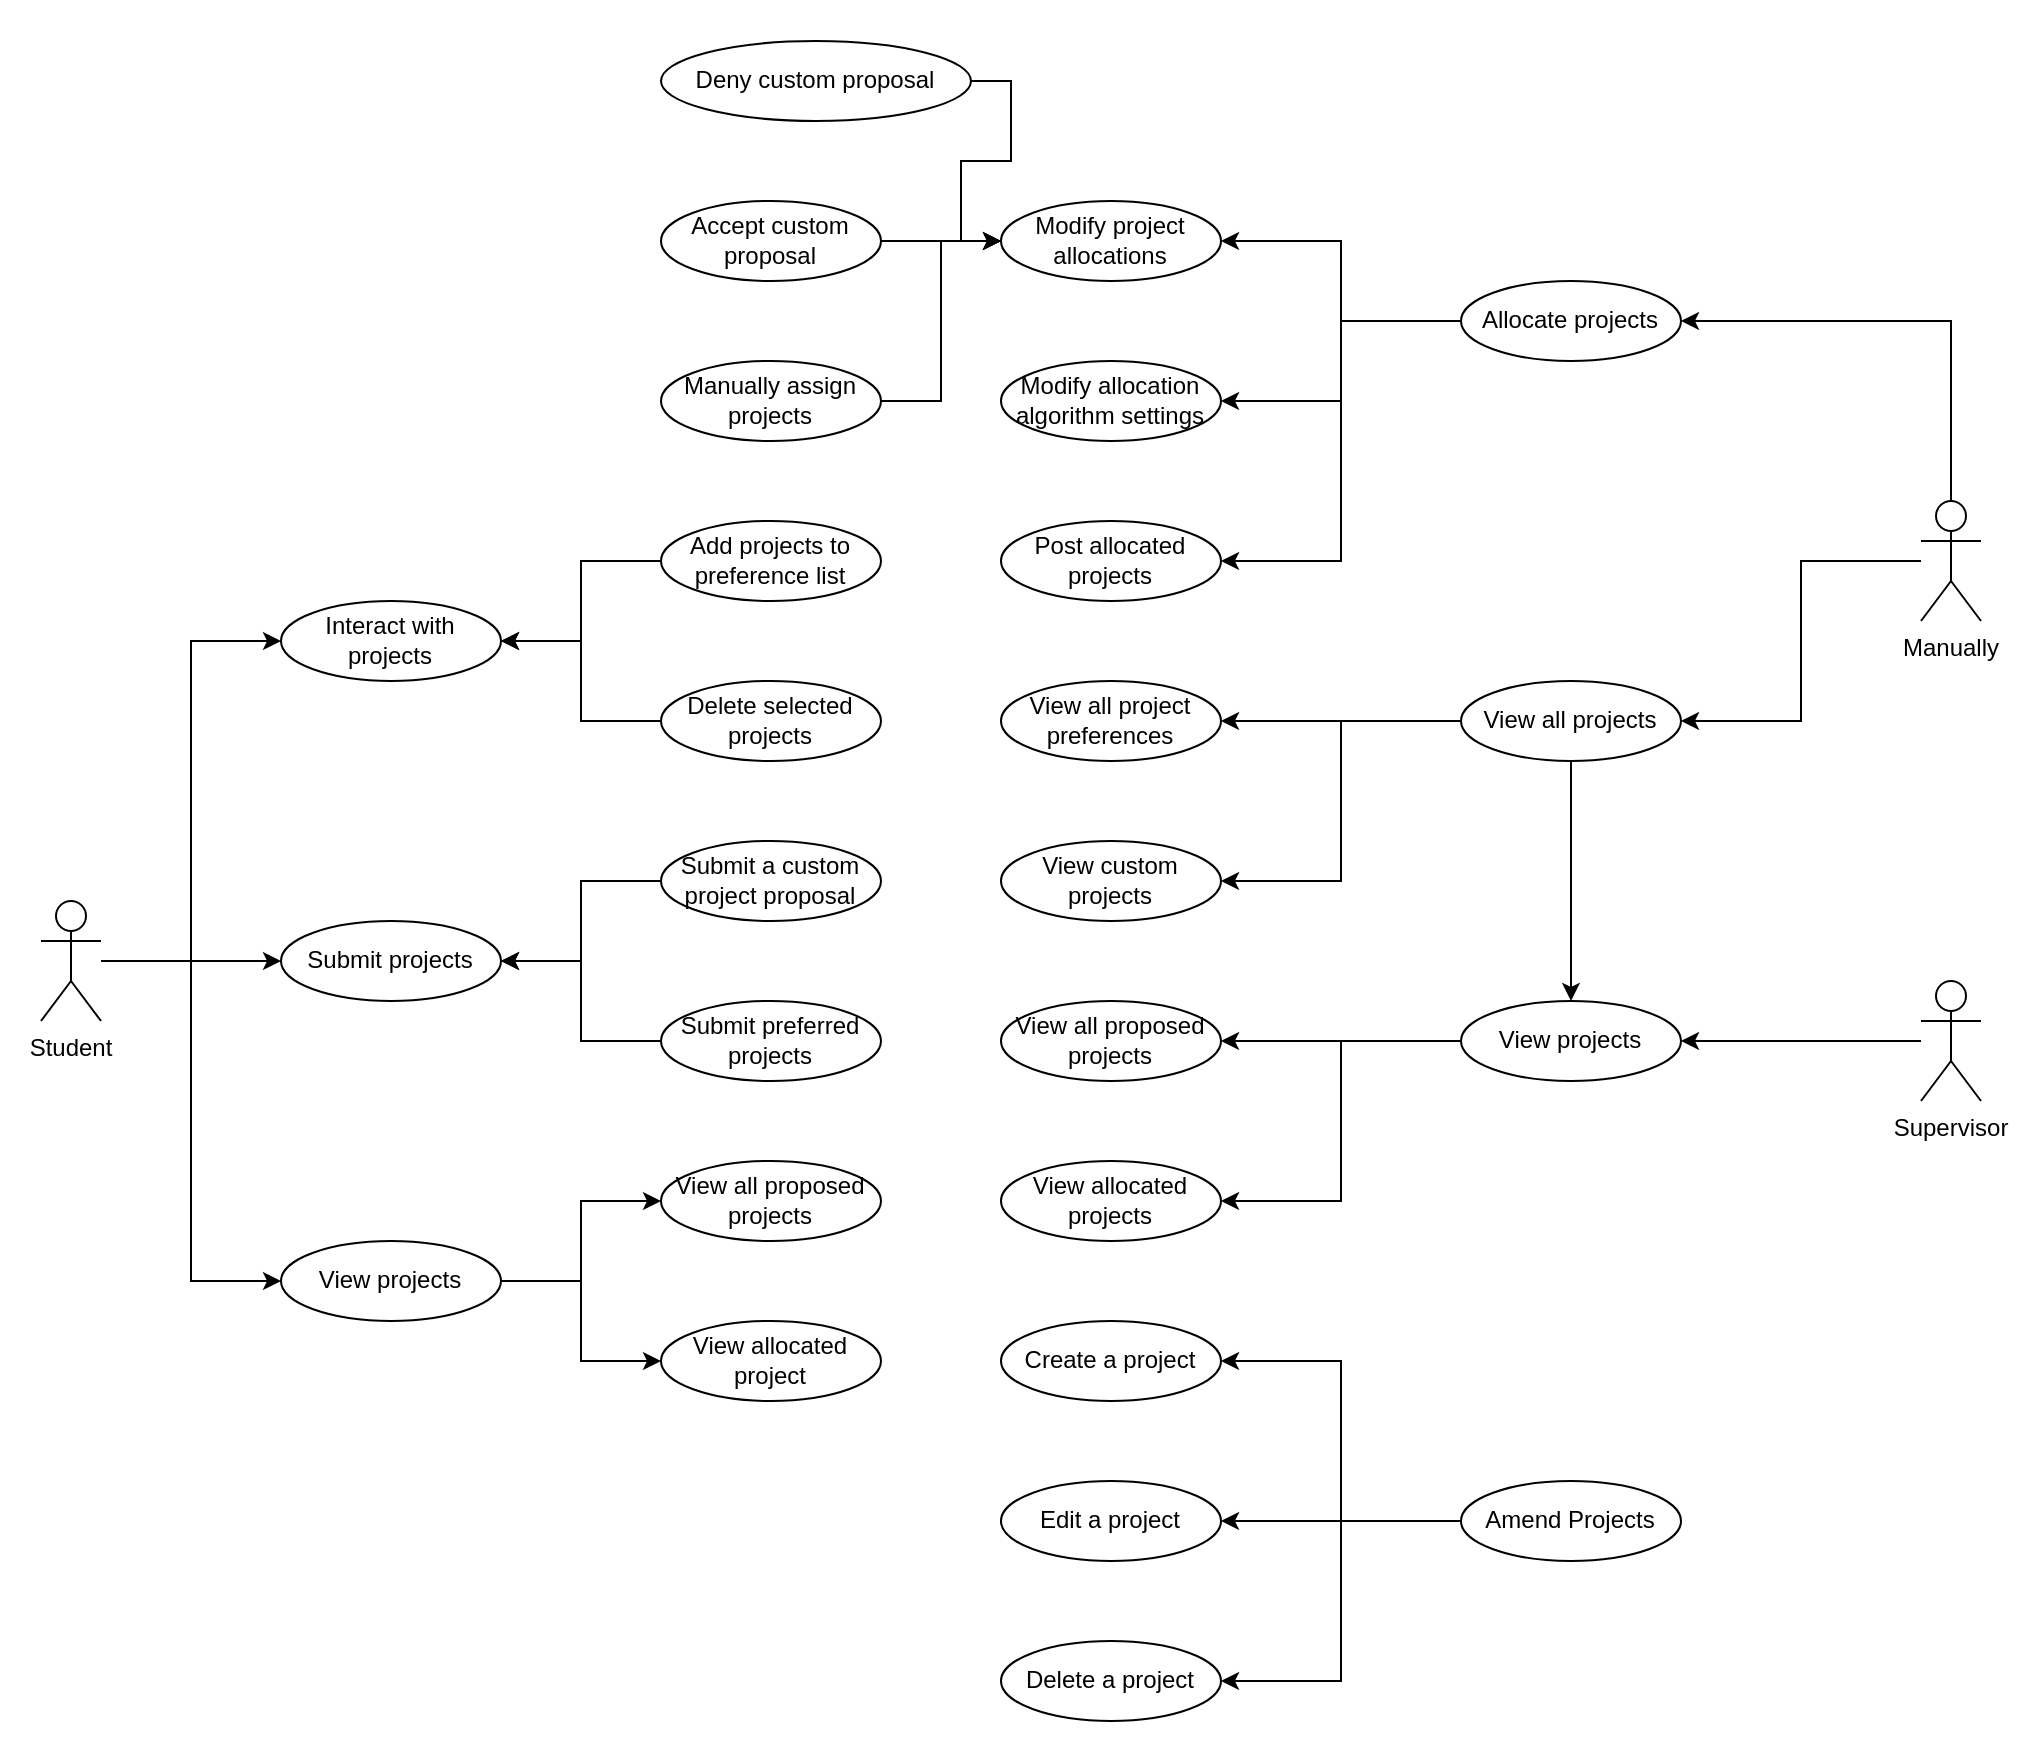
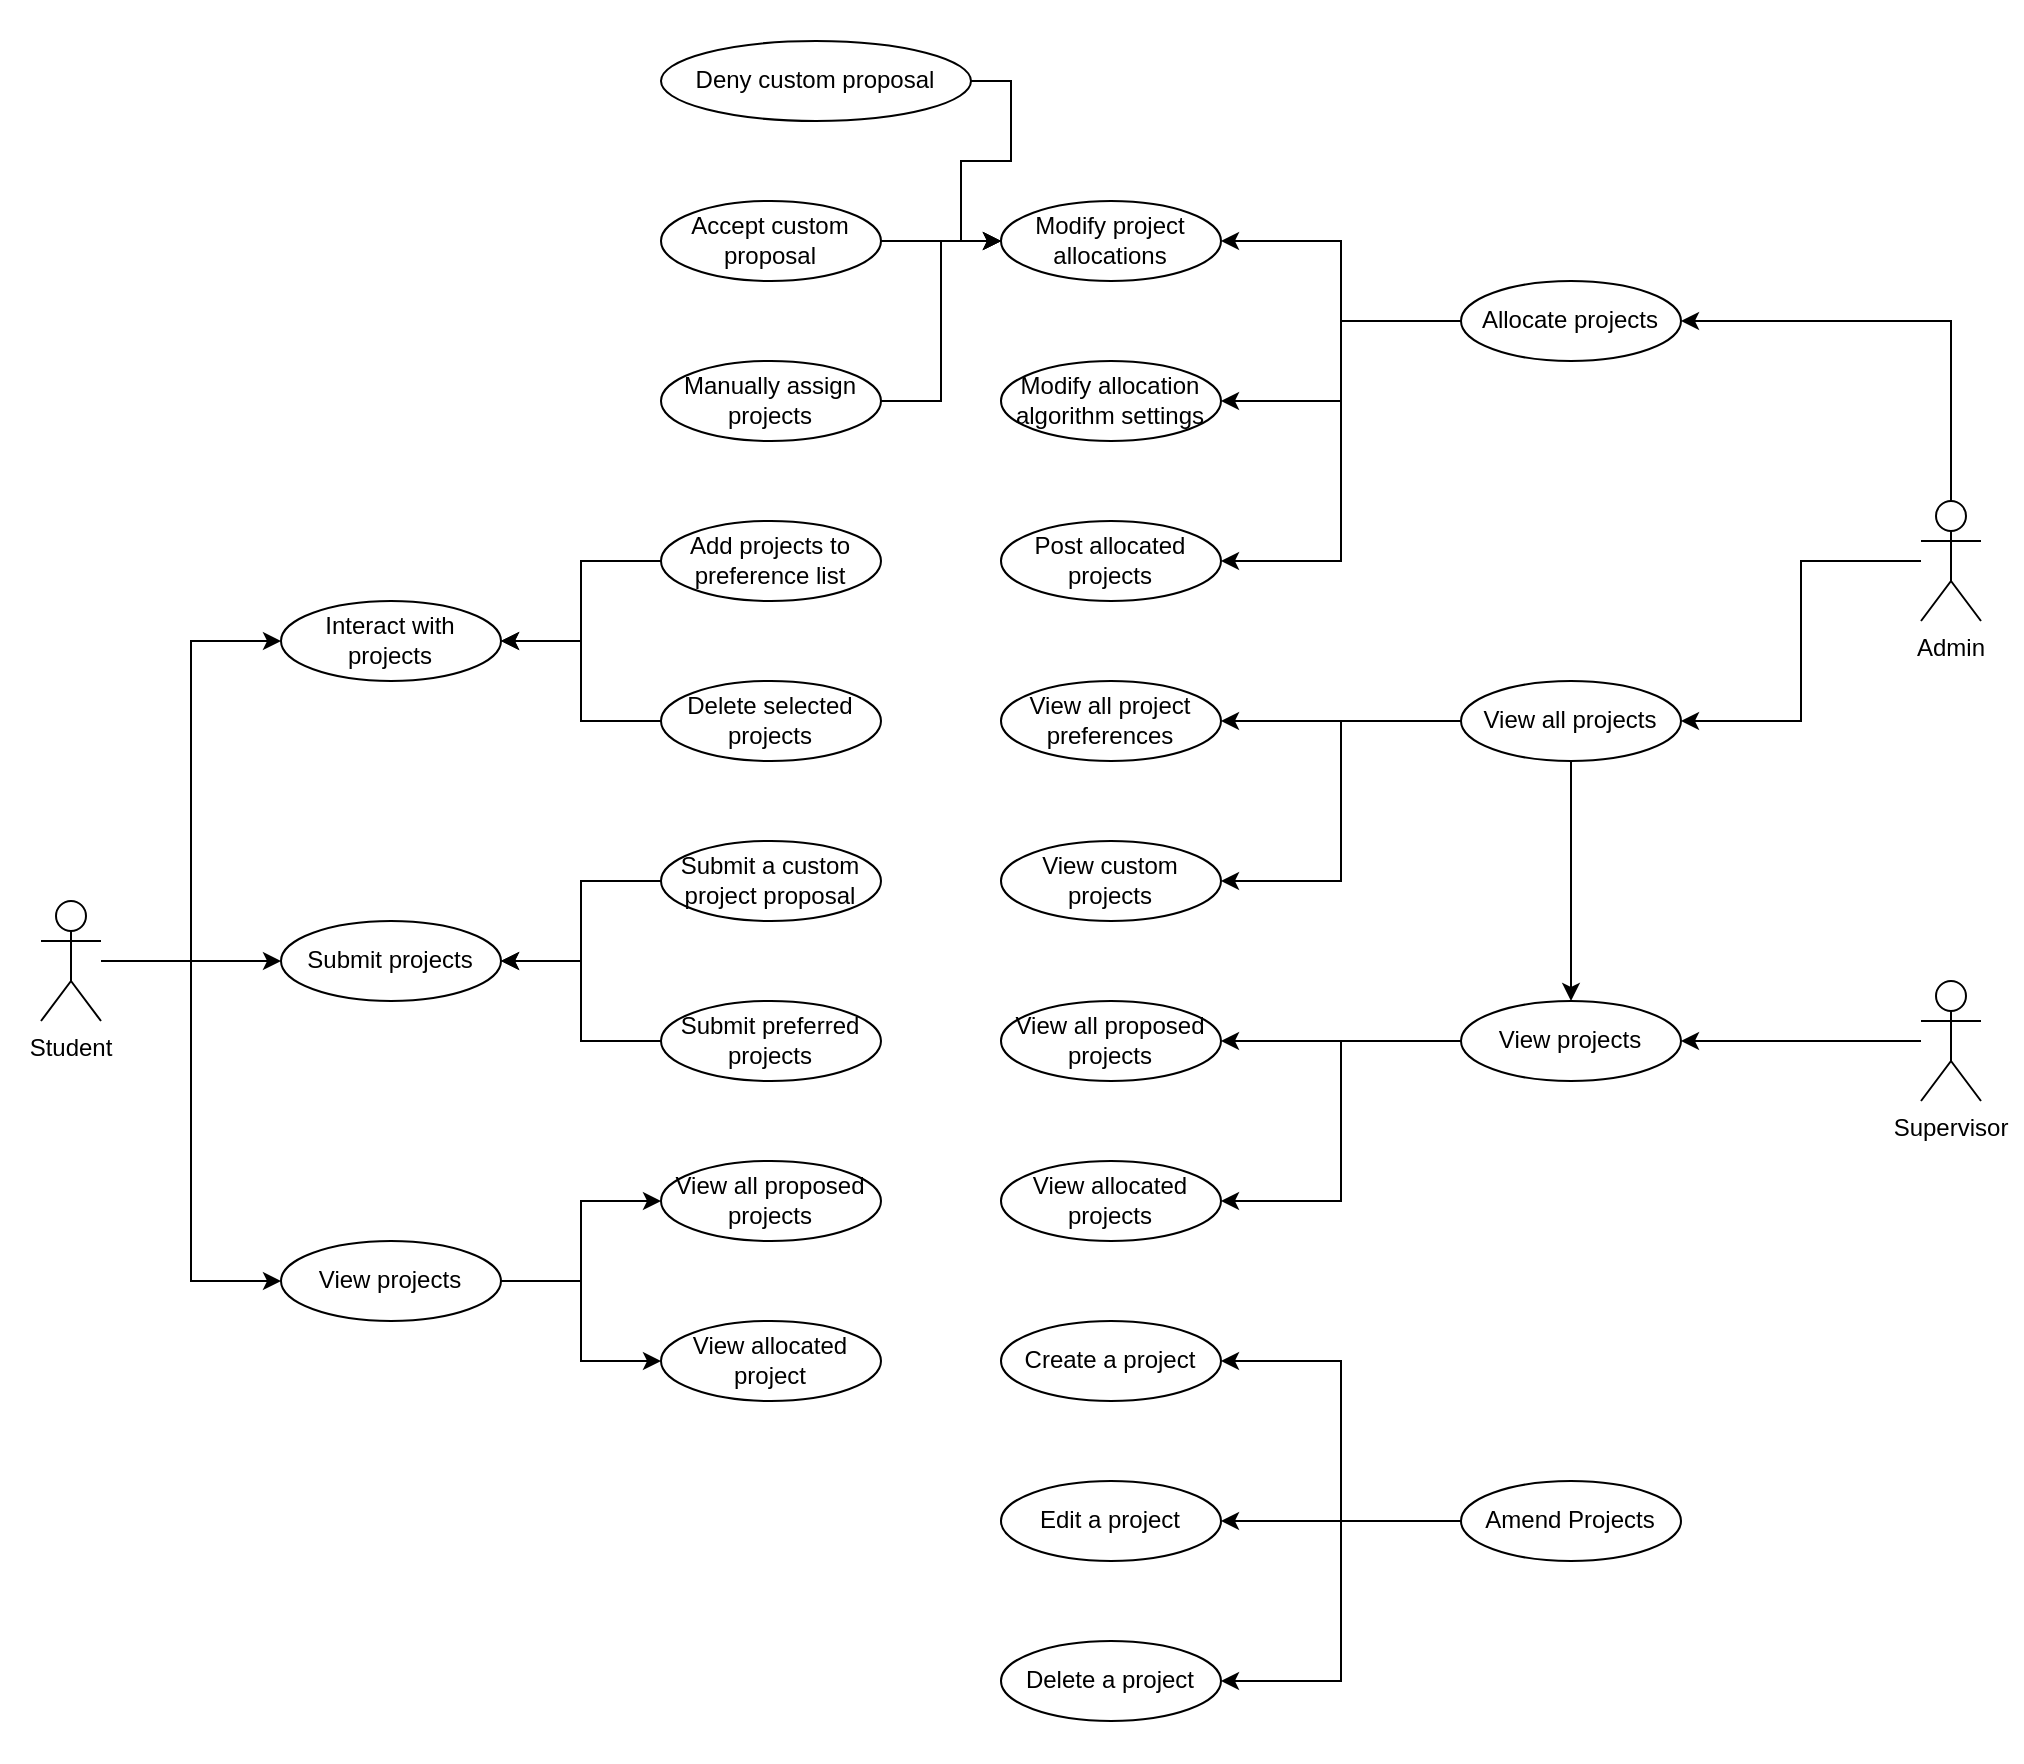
node "Manually": label "Manually" -> "Admin"
